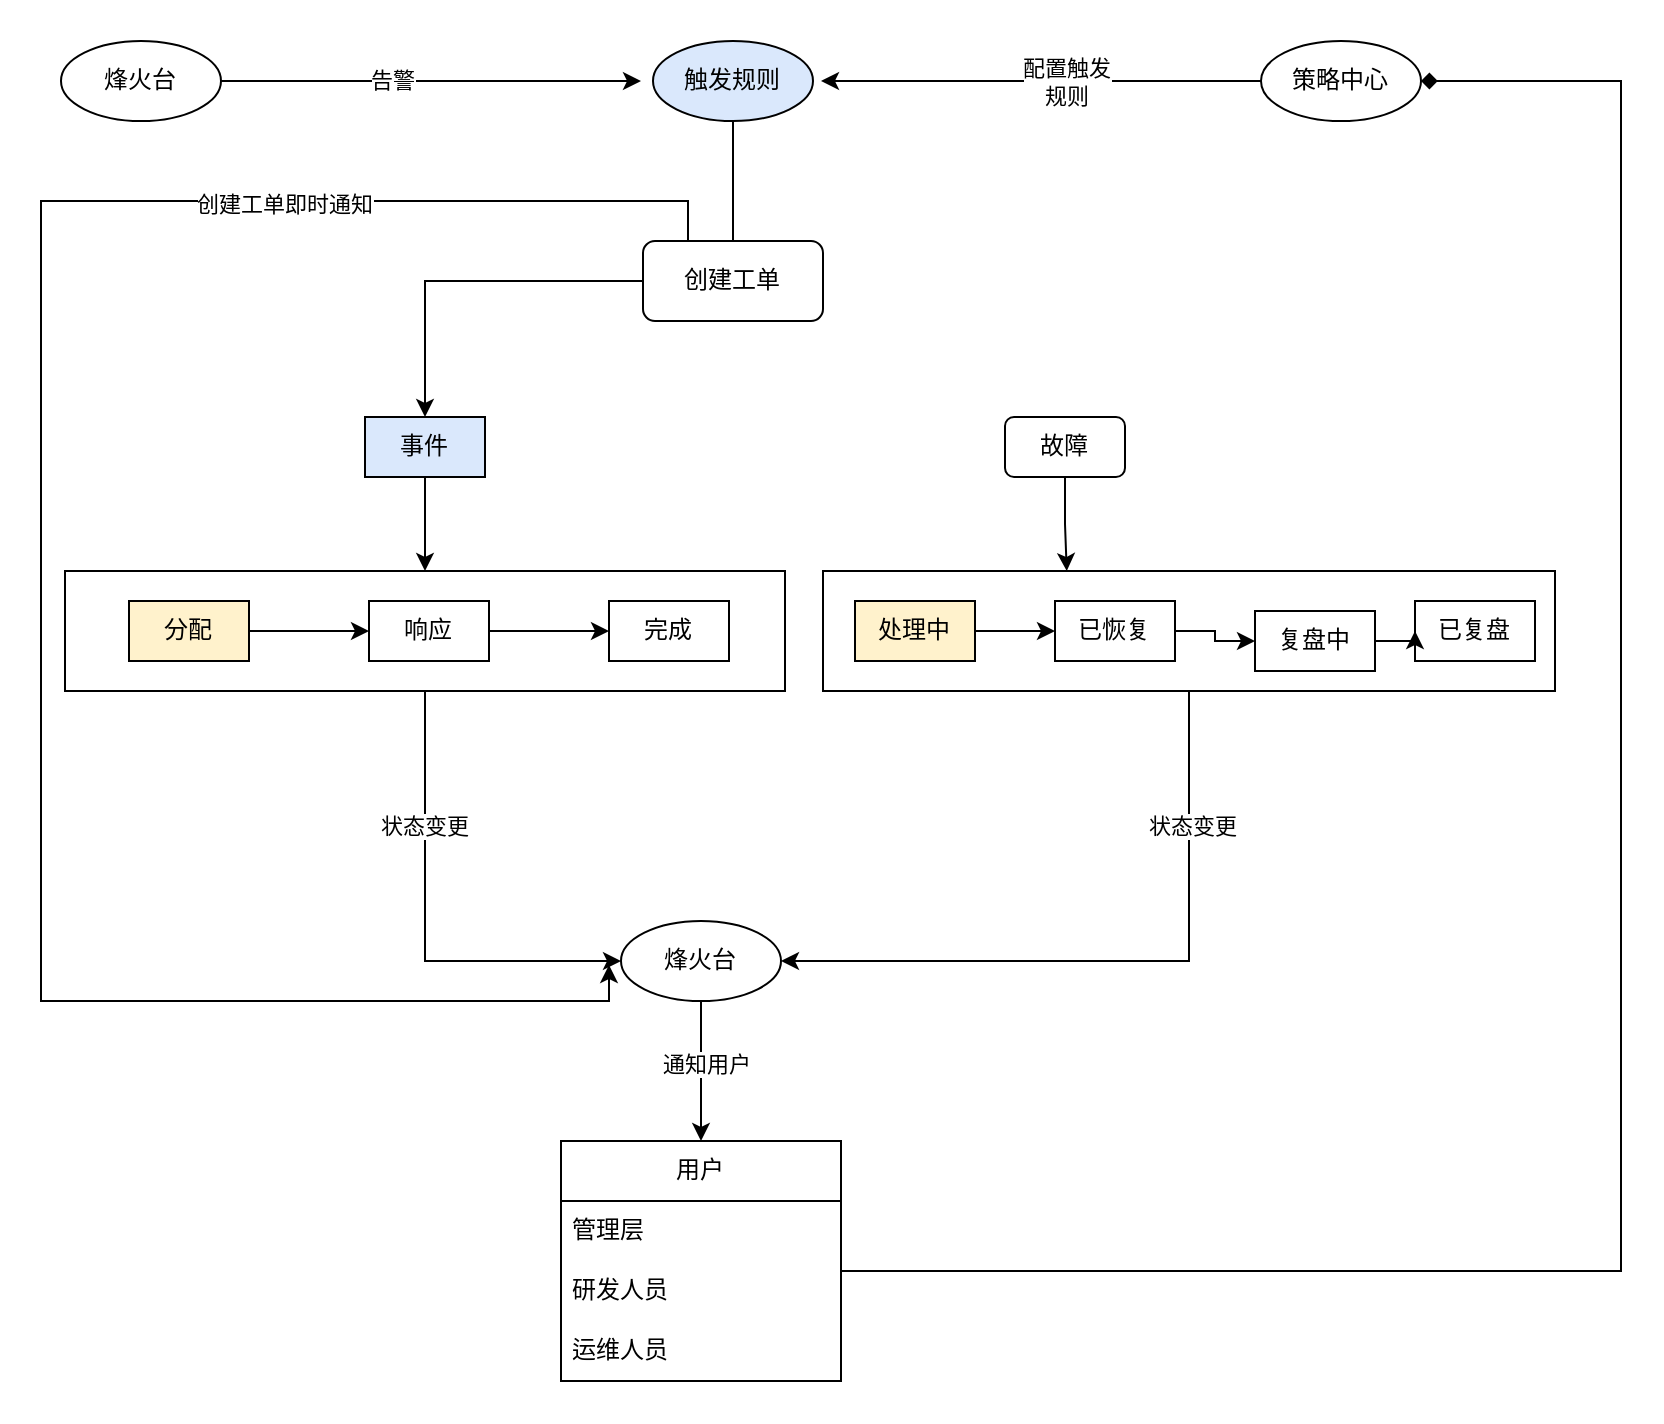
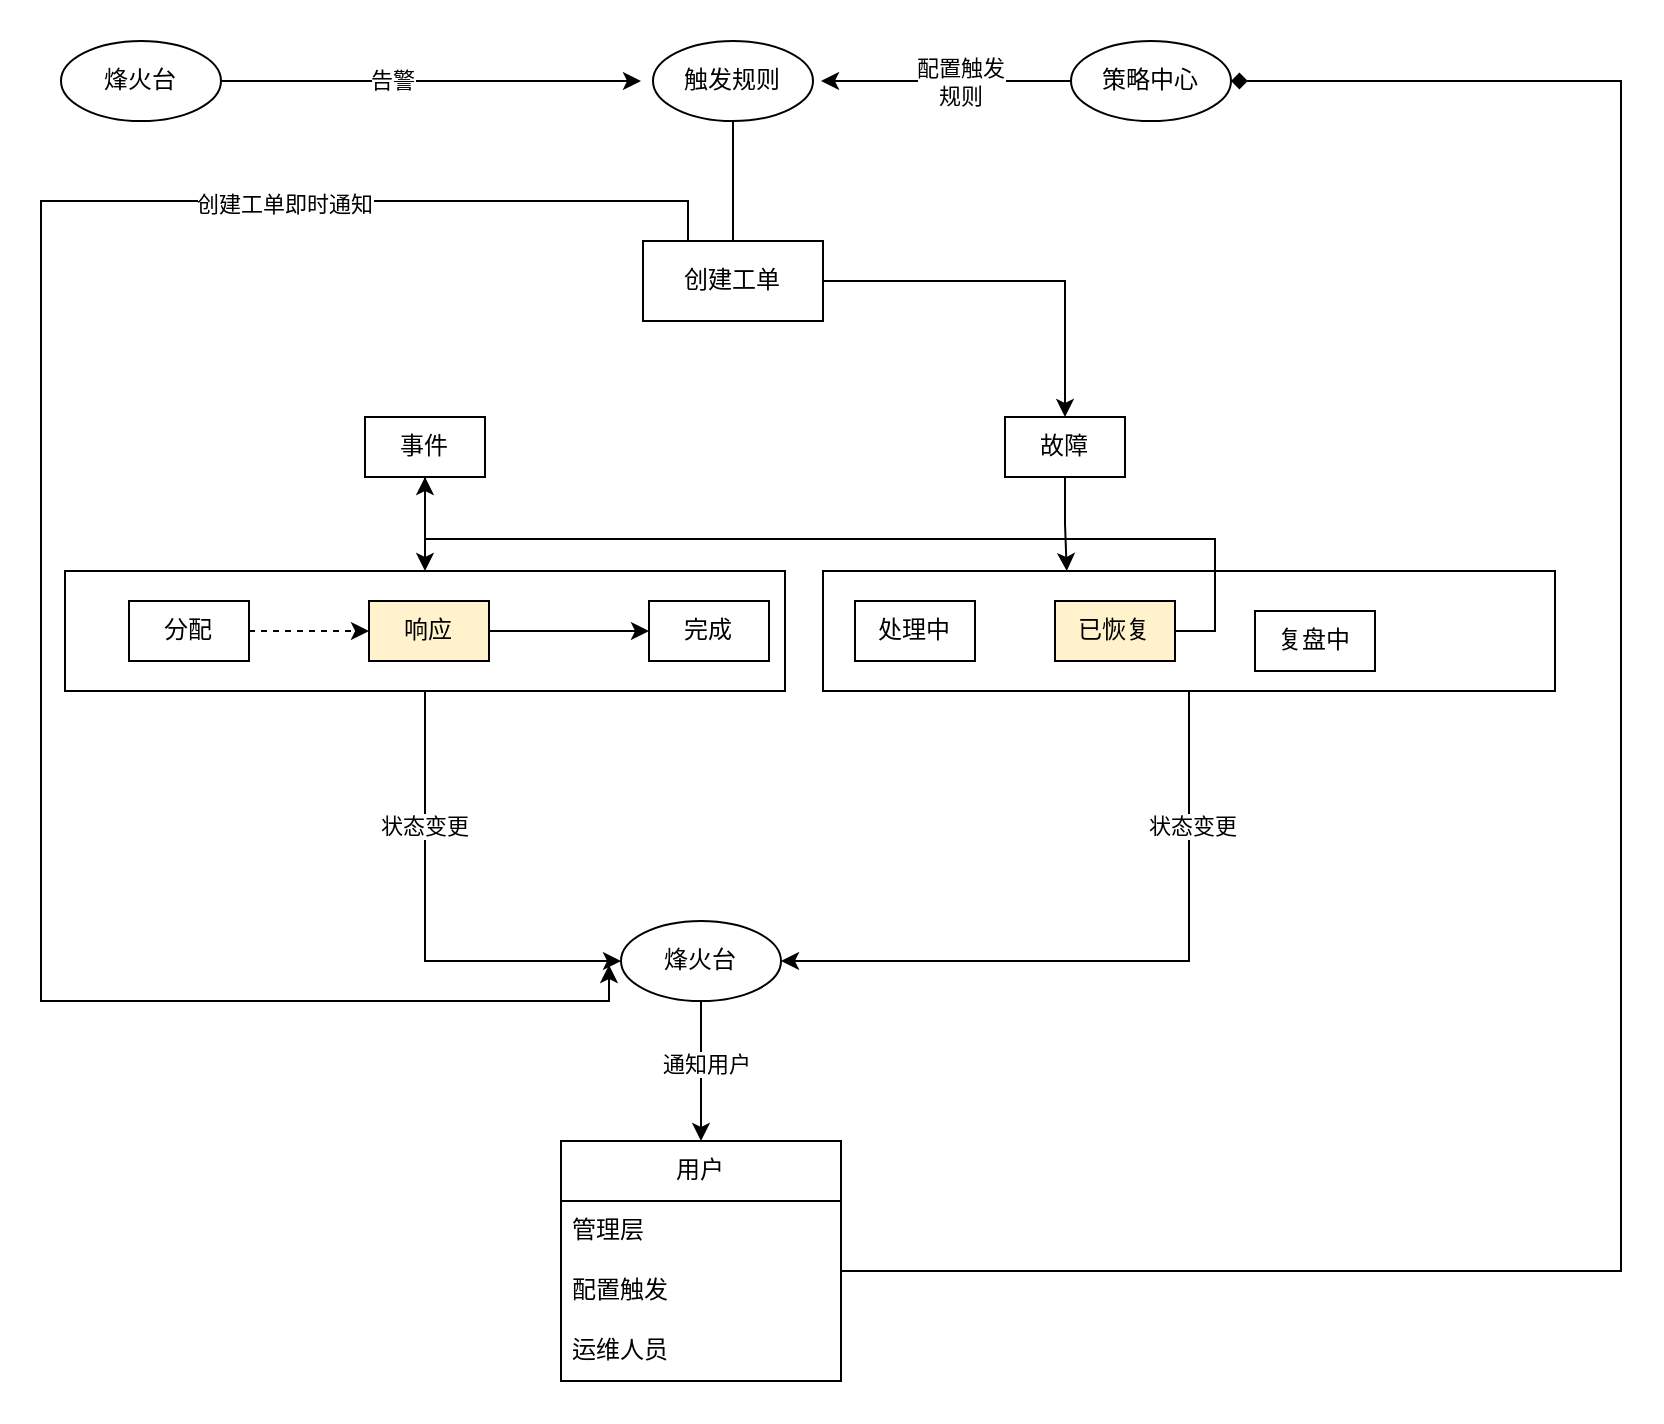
node "触发规则": fillcolor #dae8fc -> #ffffff
node "策略中心": moved (1341, 81) -> (1151, 81)
edge "创建工单" -> "事件": removed
node "创建工单": shape rounded rectangle -> rectangle
edge "创建工单" -> "故障": added
node "事件": fillcolor #dae8fc -> #ffffff
node "故障": shape rounded rectangle -> rectangle
node "分配": fillcolor #fff2cc -> #ffffff
edge "分配" -> "响应": style solid -> dashed
node "响应": fillcolor #ffffff -> #fff2cc
node "完成": moved (669, 631) -> (709, 631)
node "处理中": fillcolor #fff2cc -> #ffffff
edge "处理中" -> "已恢复": removed
node "已恢复": fillcolor #ffffff -> #fff2cc
node "已复盘": removed
edge "已恢复" -> "复盘中": now "已恢复" -> "事件"
edge "复盘中" -> "已复盘": removed
node "研发人员": label "研发人员" -> "配置触发"
